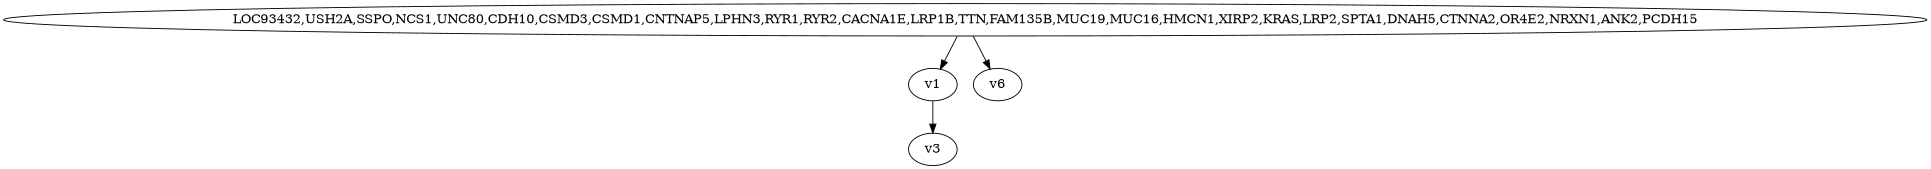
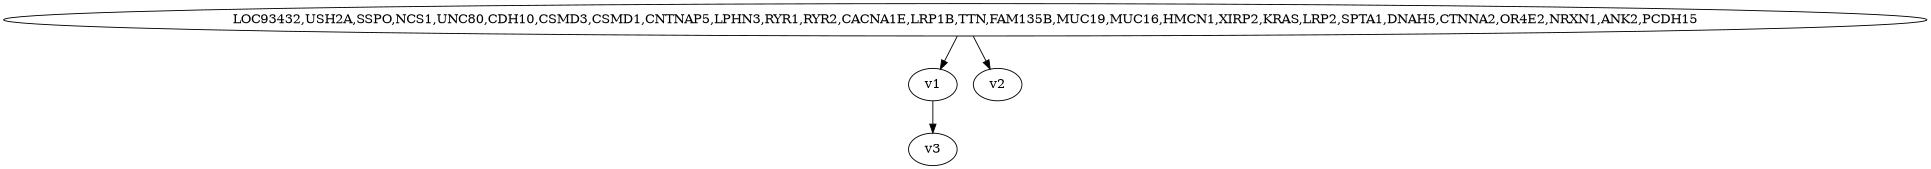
node "v6": label "v6" -> "v2"
